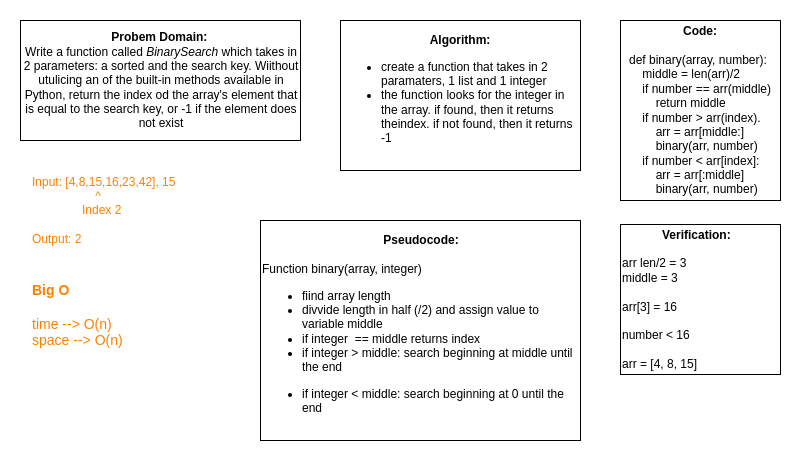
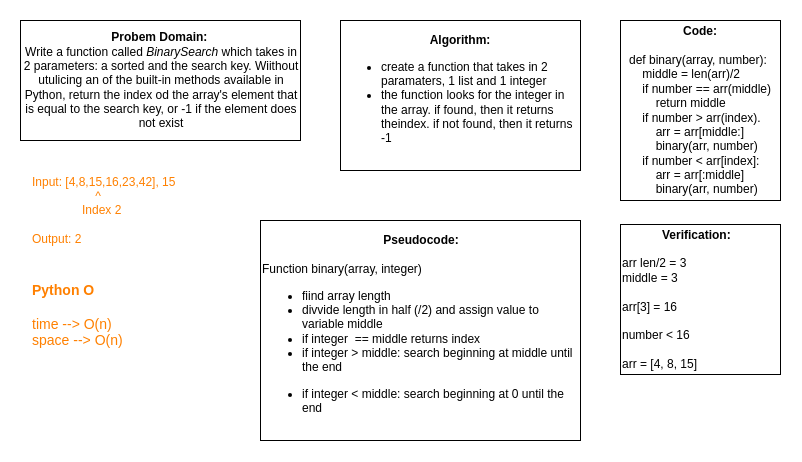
node "Big O time --> O(n) space --> O(n)": label "Big O time --> O(n) space --> O(n)" -> "Python O time --> O(n) space --> O(n)"
